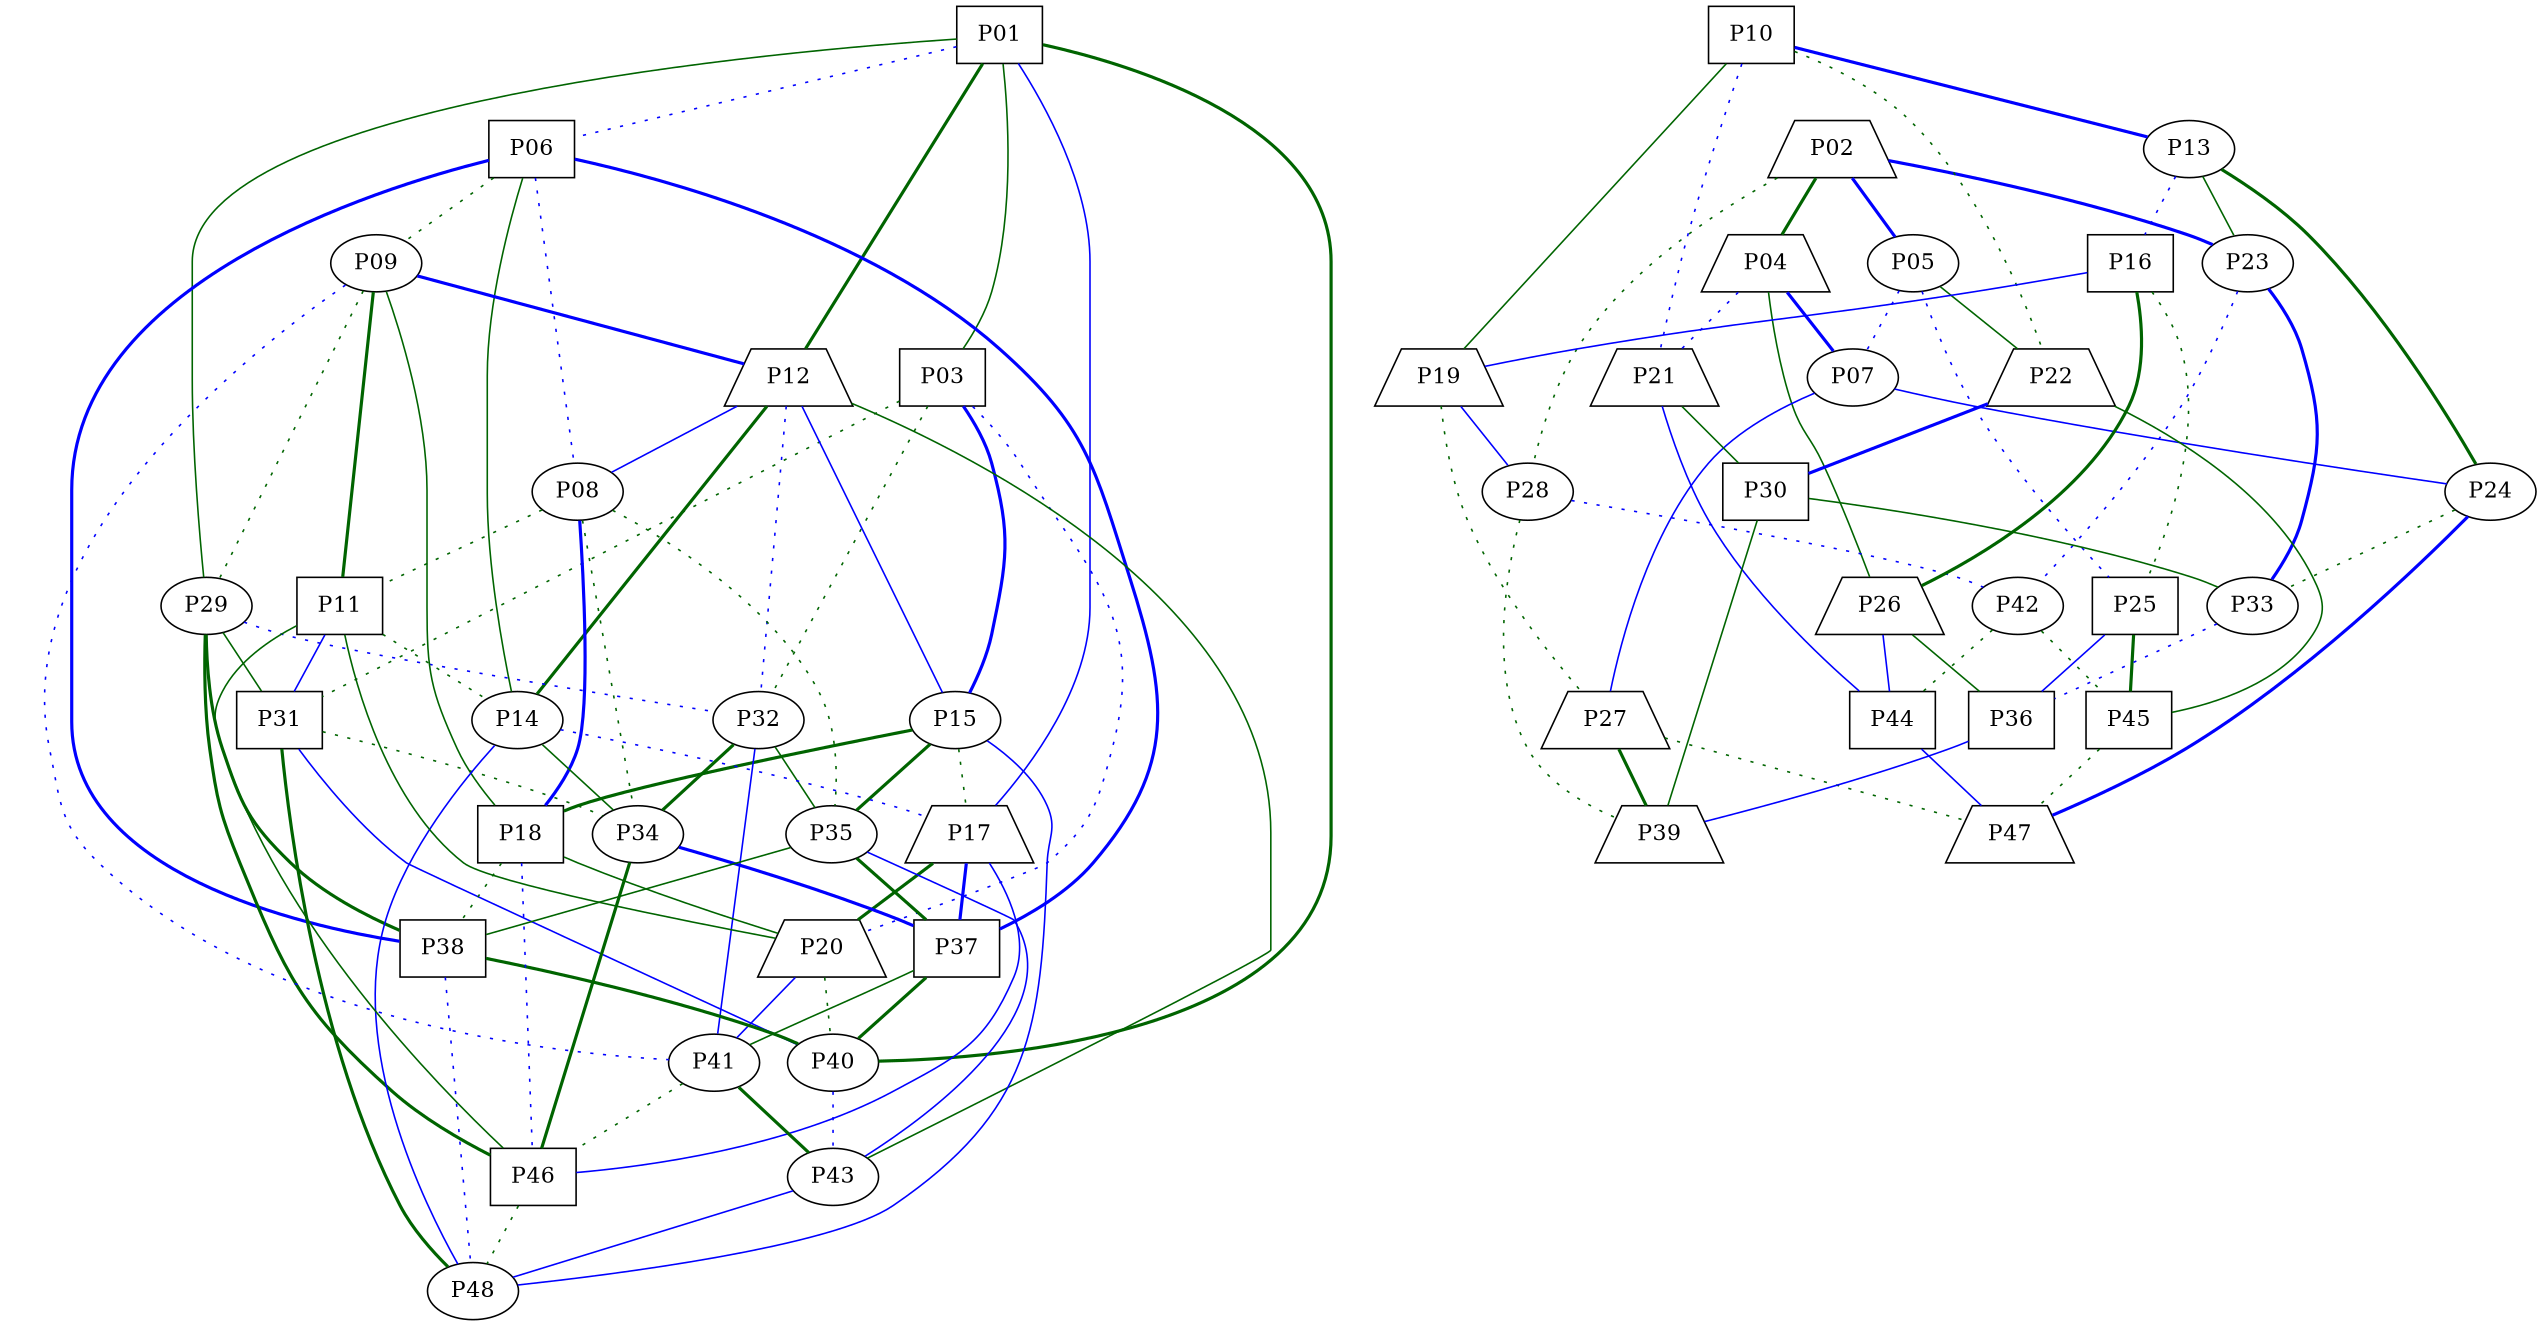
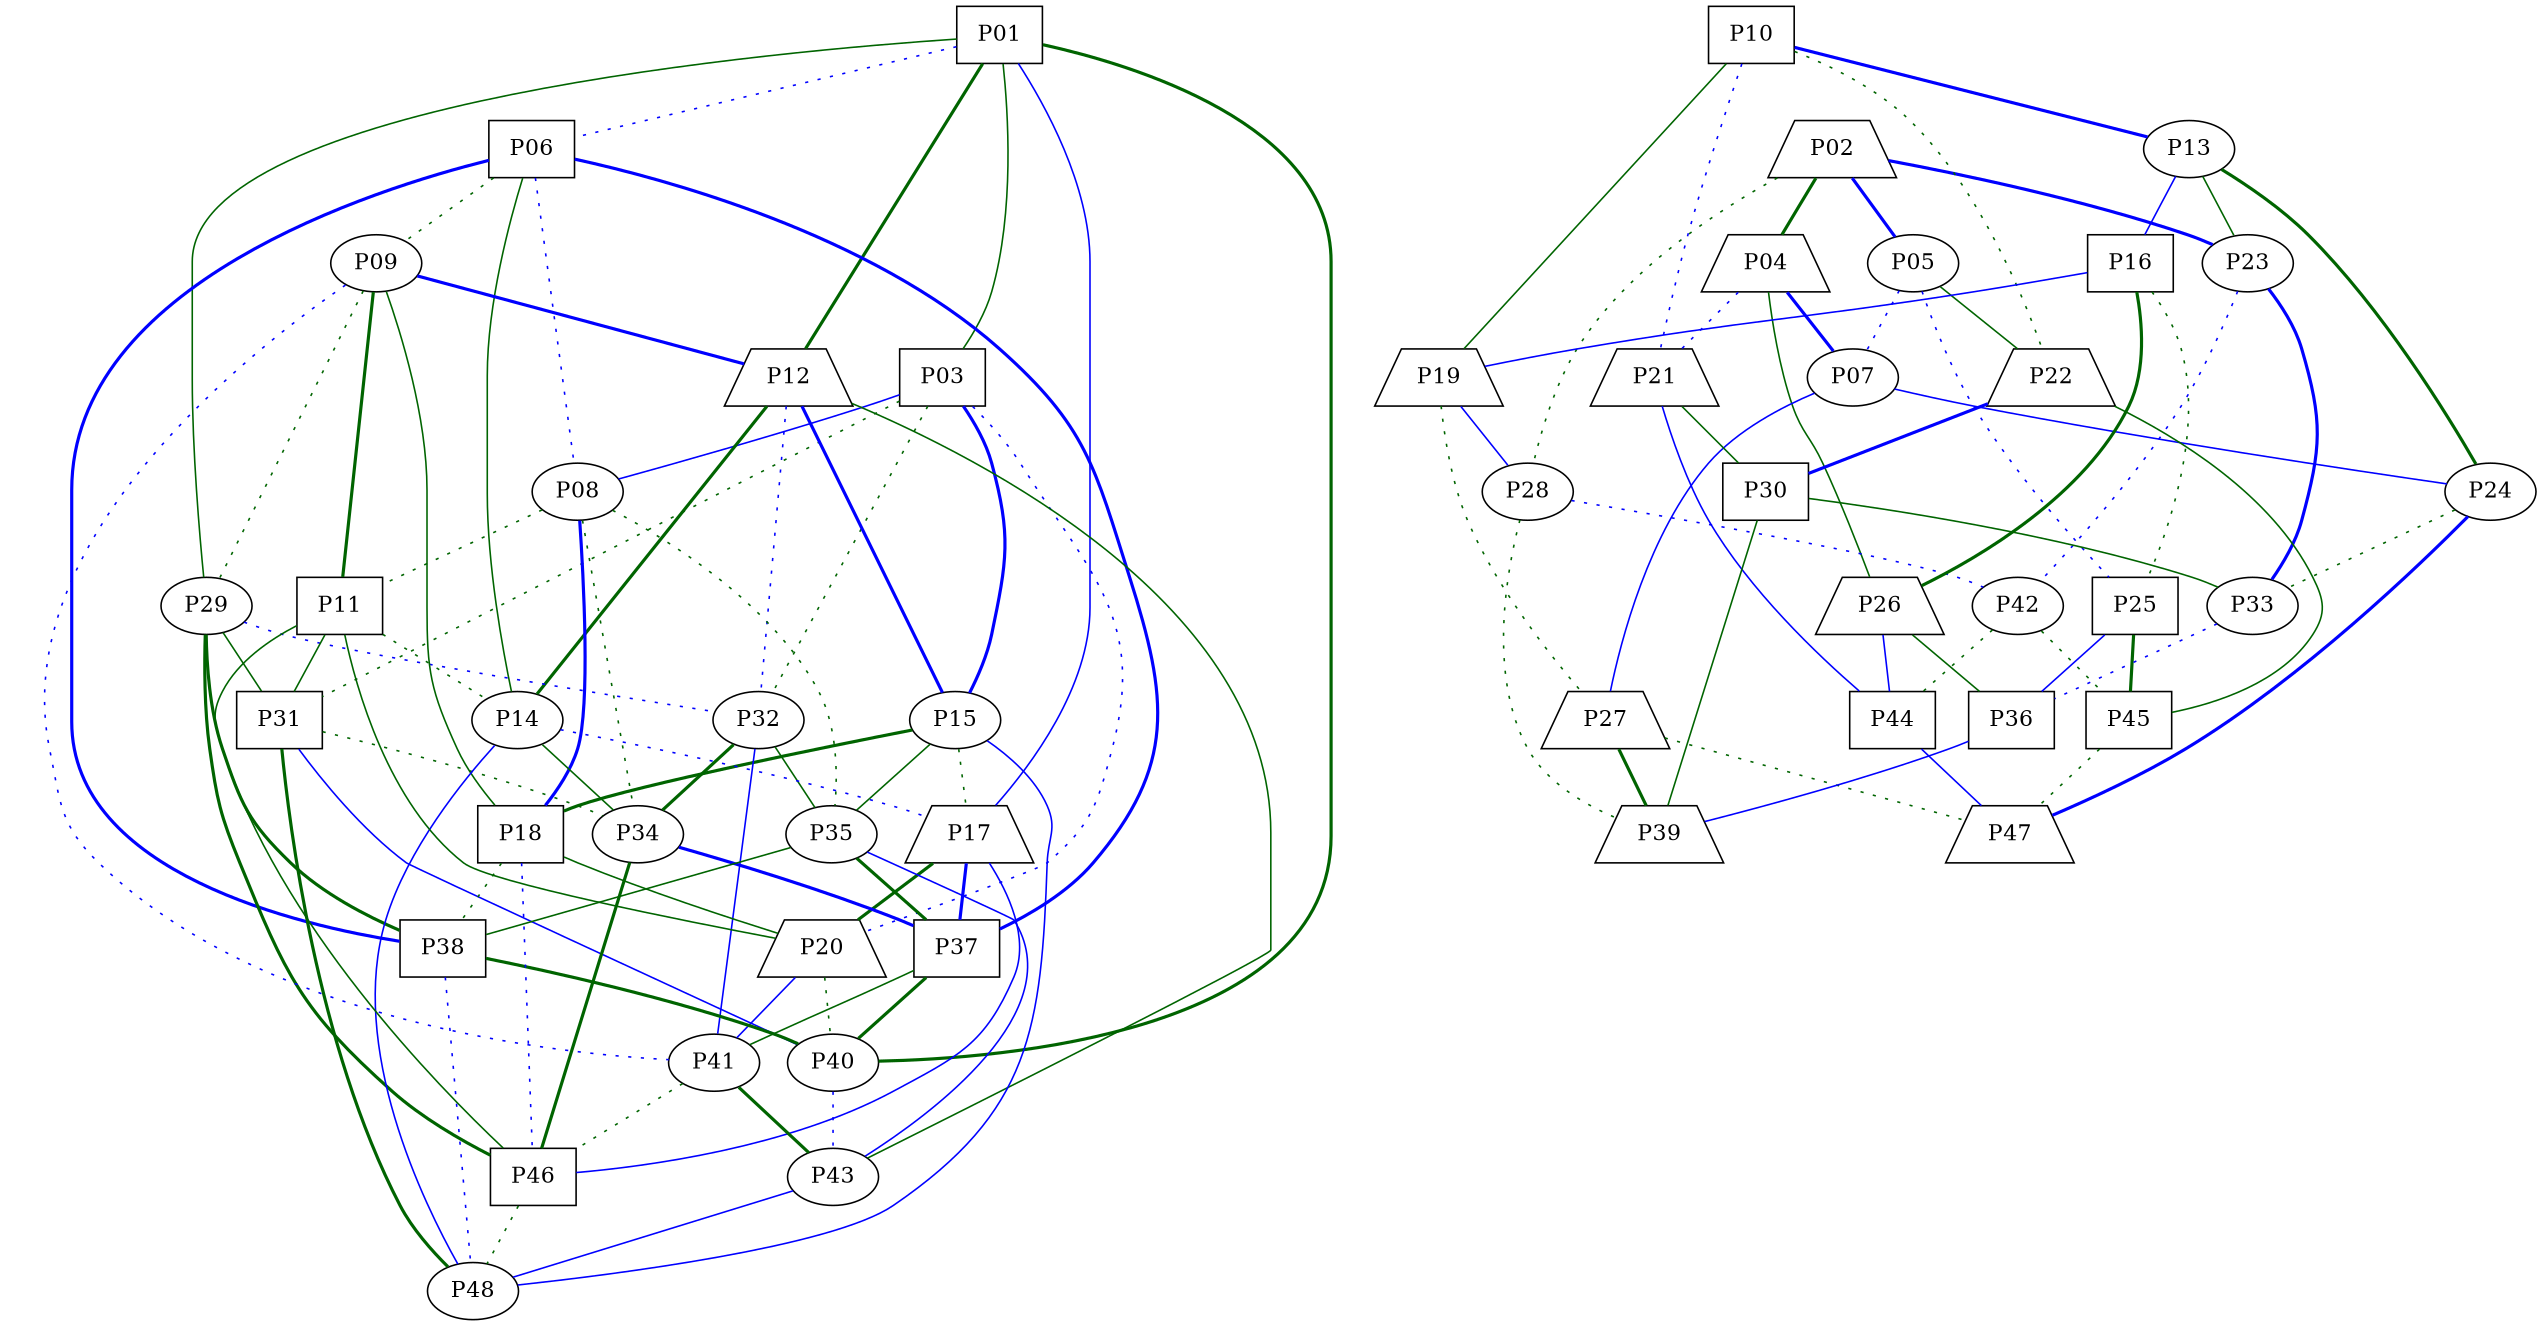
edge "P13" -- "P16": style dotted -> solid
edge "P12" -- "P08": now "P03" -- "P08"
edge "P12" -- "P15": style solid -> bold
edge "P11" -- "P31": color blue -> darkgreen
edge "P15" -- "P35": style bold -> solid
